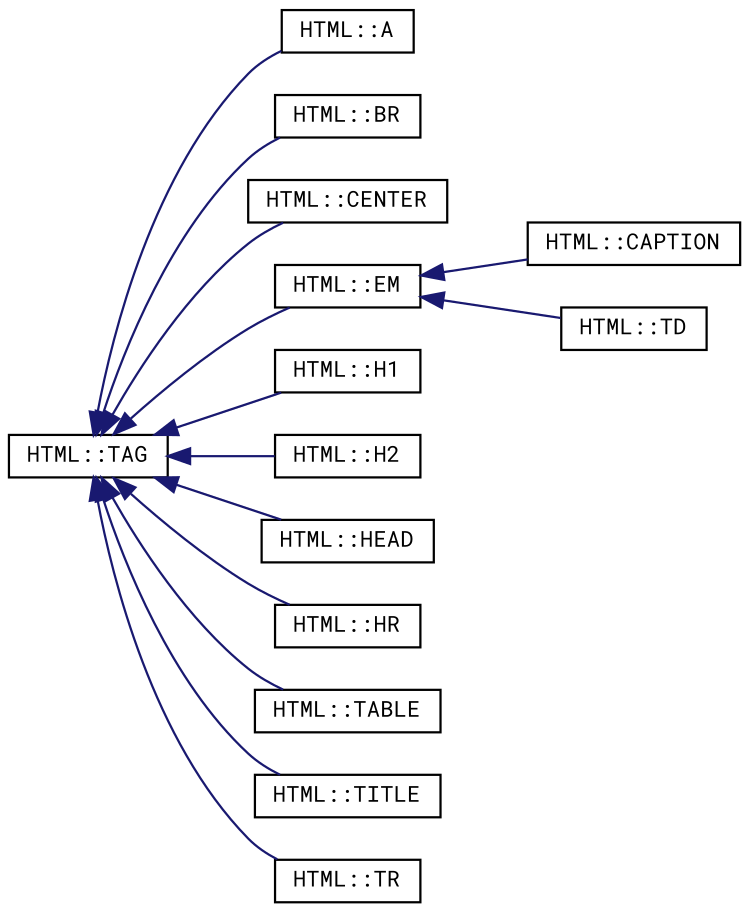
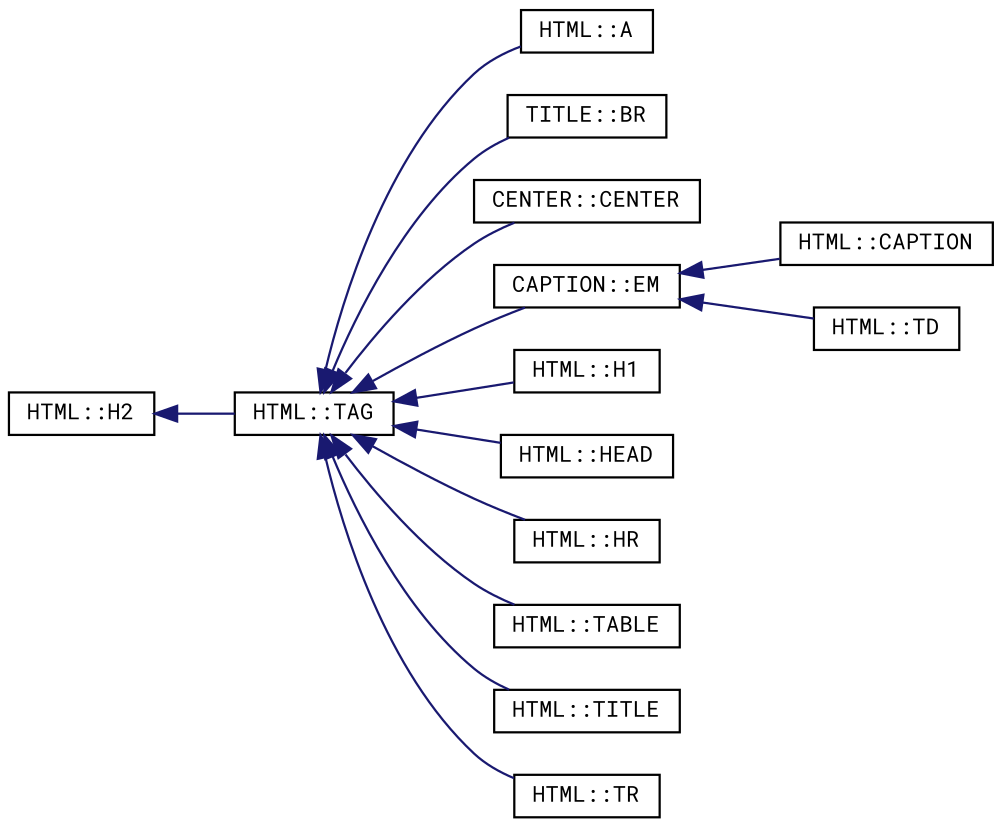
node "HTML::BR": label "HTML::BR" -> "TITLE::BR"
node "HTML::CENTER": label "HTML::CENTER" -> "CENTER::CENTER"
node "HTML::EM": label "HTML::EM" -> "CAPTION::EM"
edge "HTML::H2" -> "HTML::TAG": reversed
